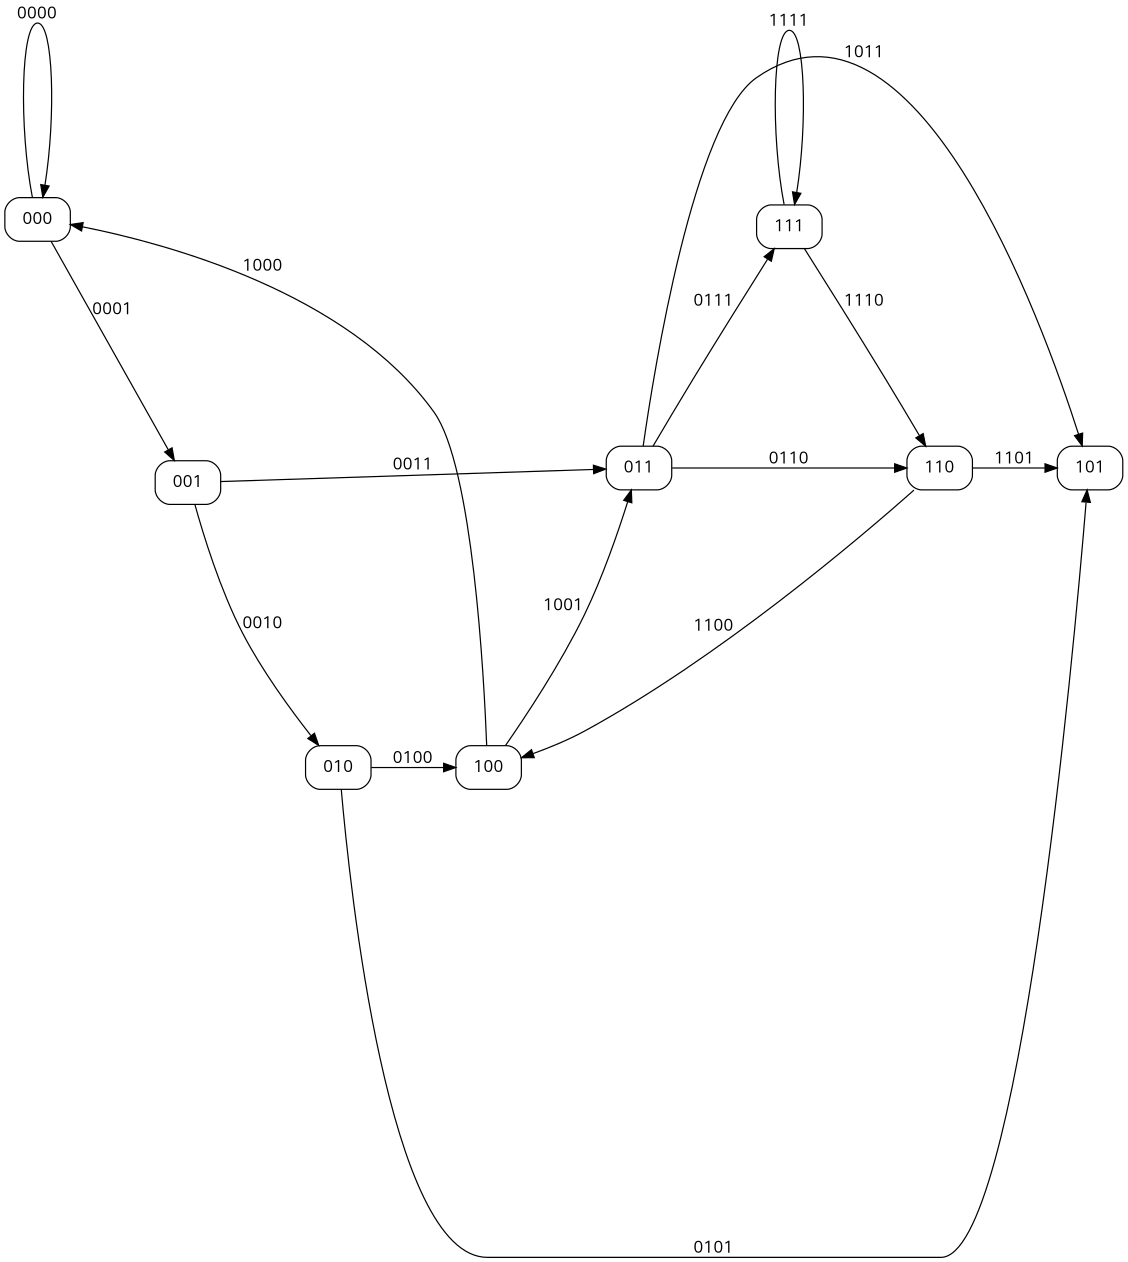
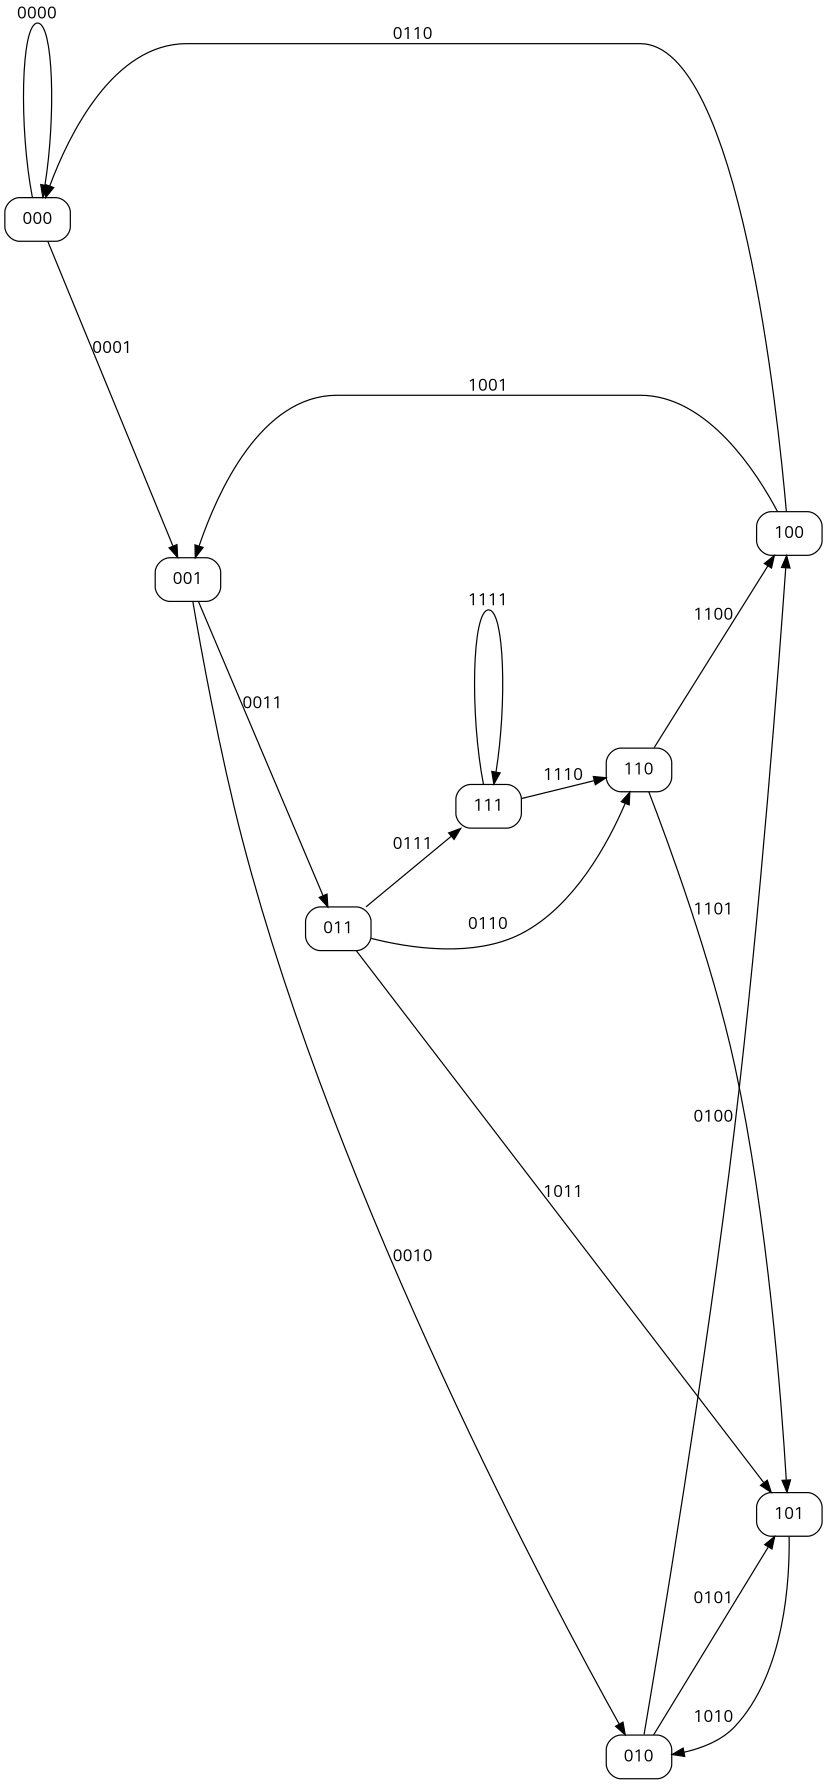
edge "100" -> "000": label "1000" -> "0110"
edge "100" -> "011": now "100" -> "001"
edge "101" -> "010": added, label "1010"
